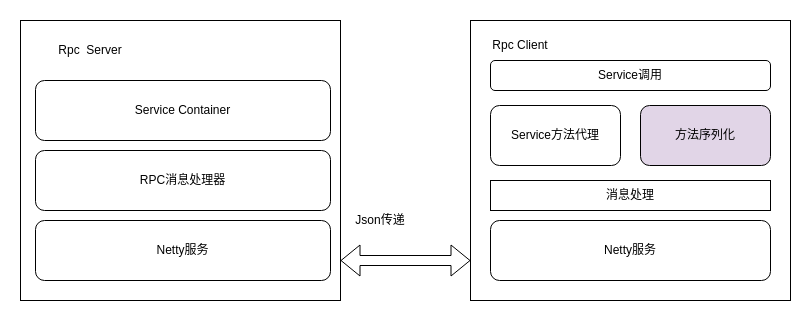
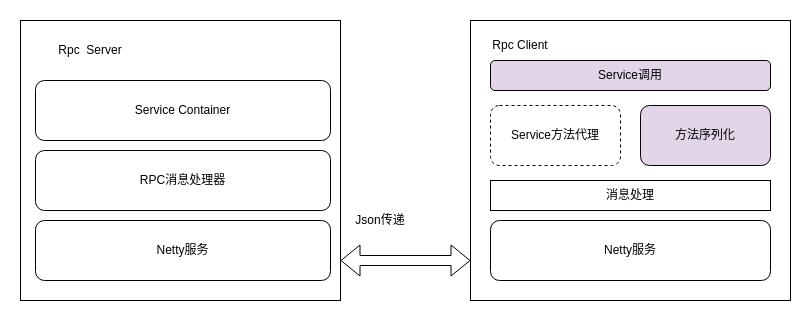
node "Service调用": fillcolor #ffffff -> #e1d5e7
node "Service方法代理": style solid -> dashed
